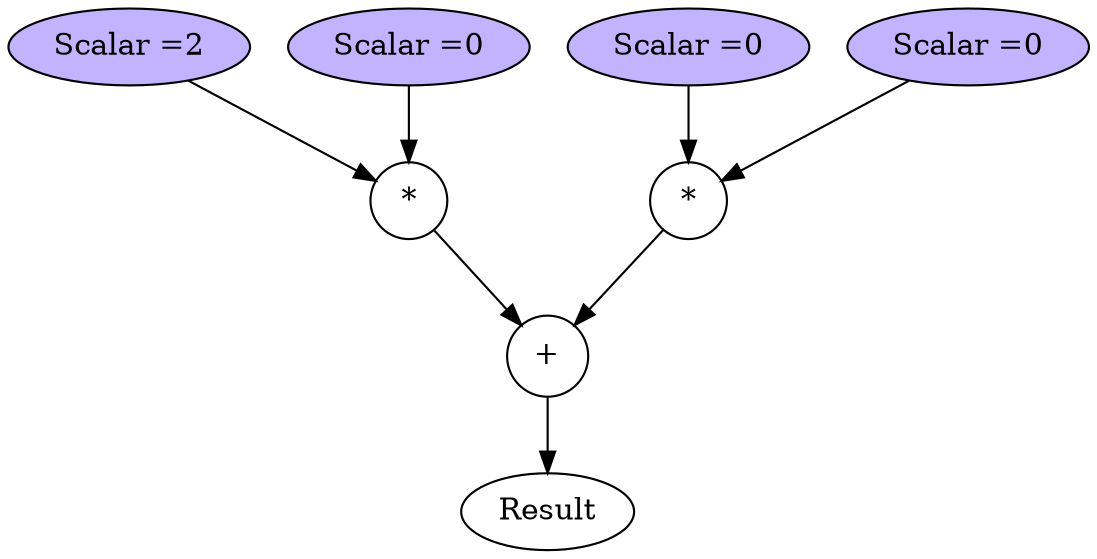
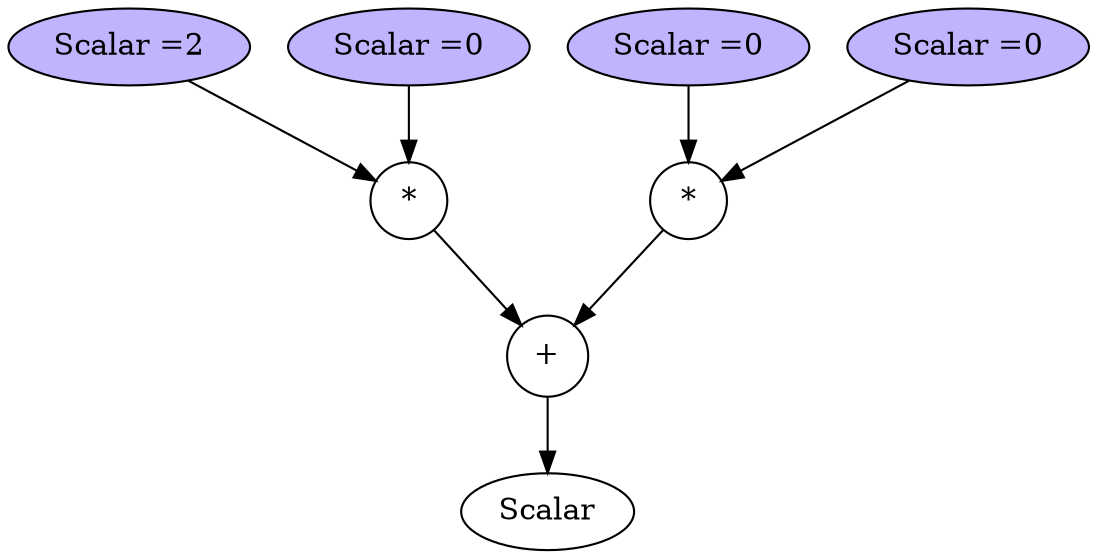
node "Result": label "Result" -> "Scalar"
